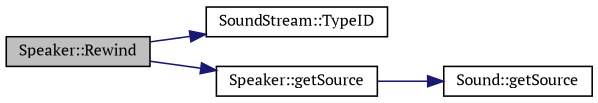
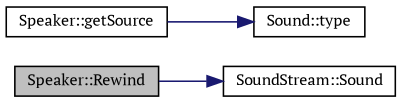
node "SoundStream::TypeID": label "SoundStream::TypeID" -> "SoundStream::Sound"
edge "Speaker::Rewind" -> "Speaker::getSource": removed
node "Sound::getSource": label "Sound::getSource" -> "Sound::type"
